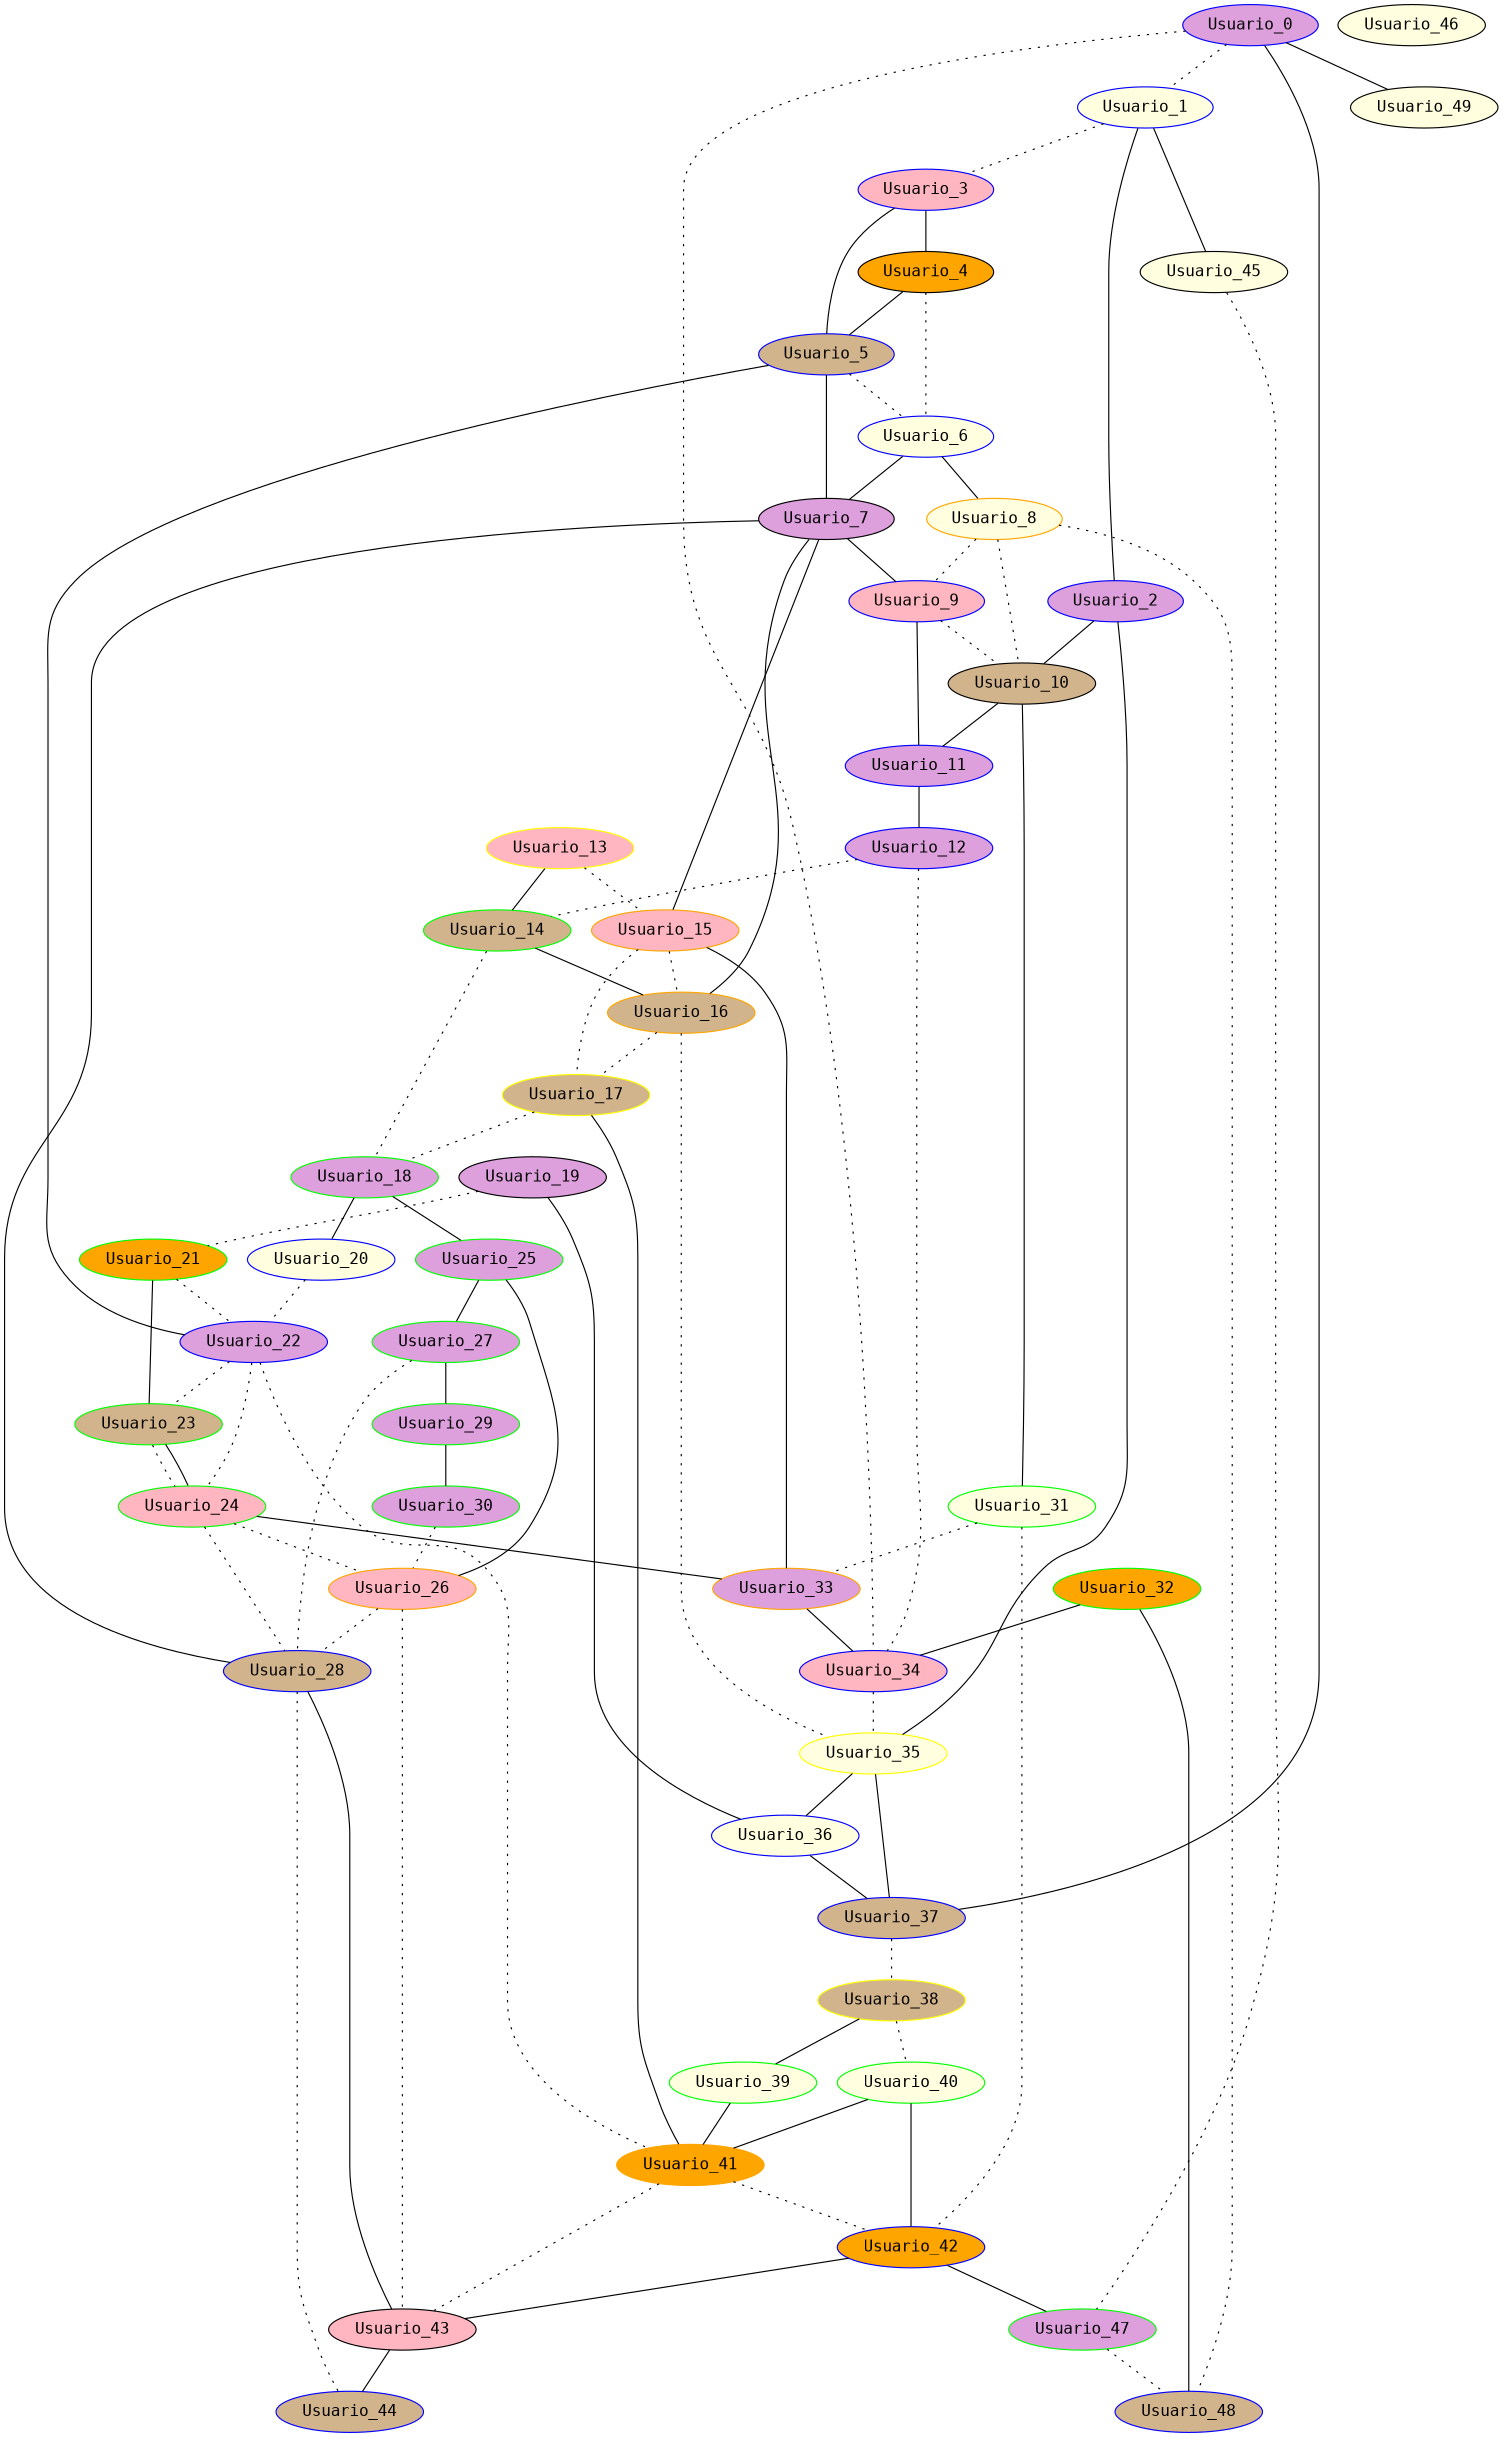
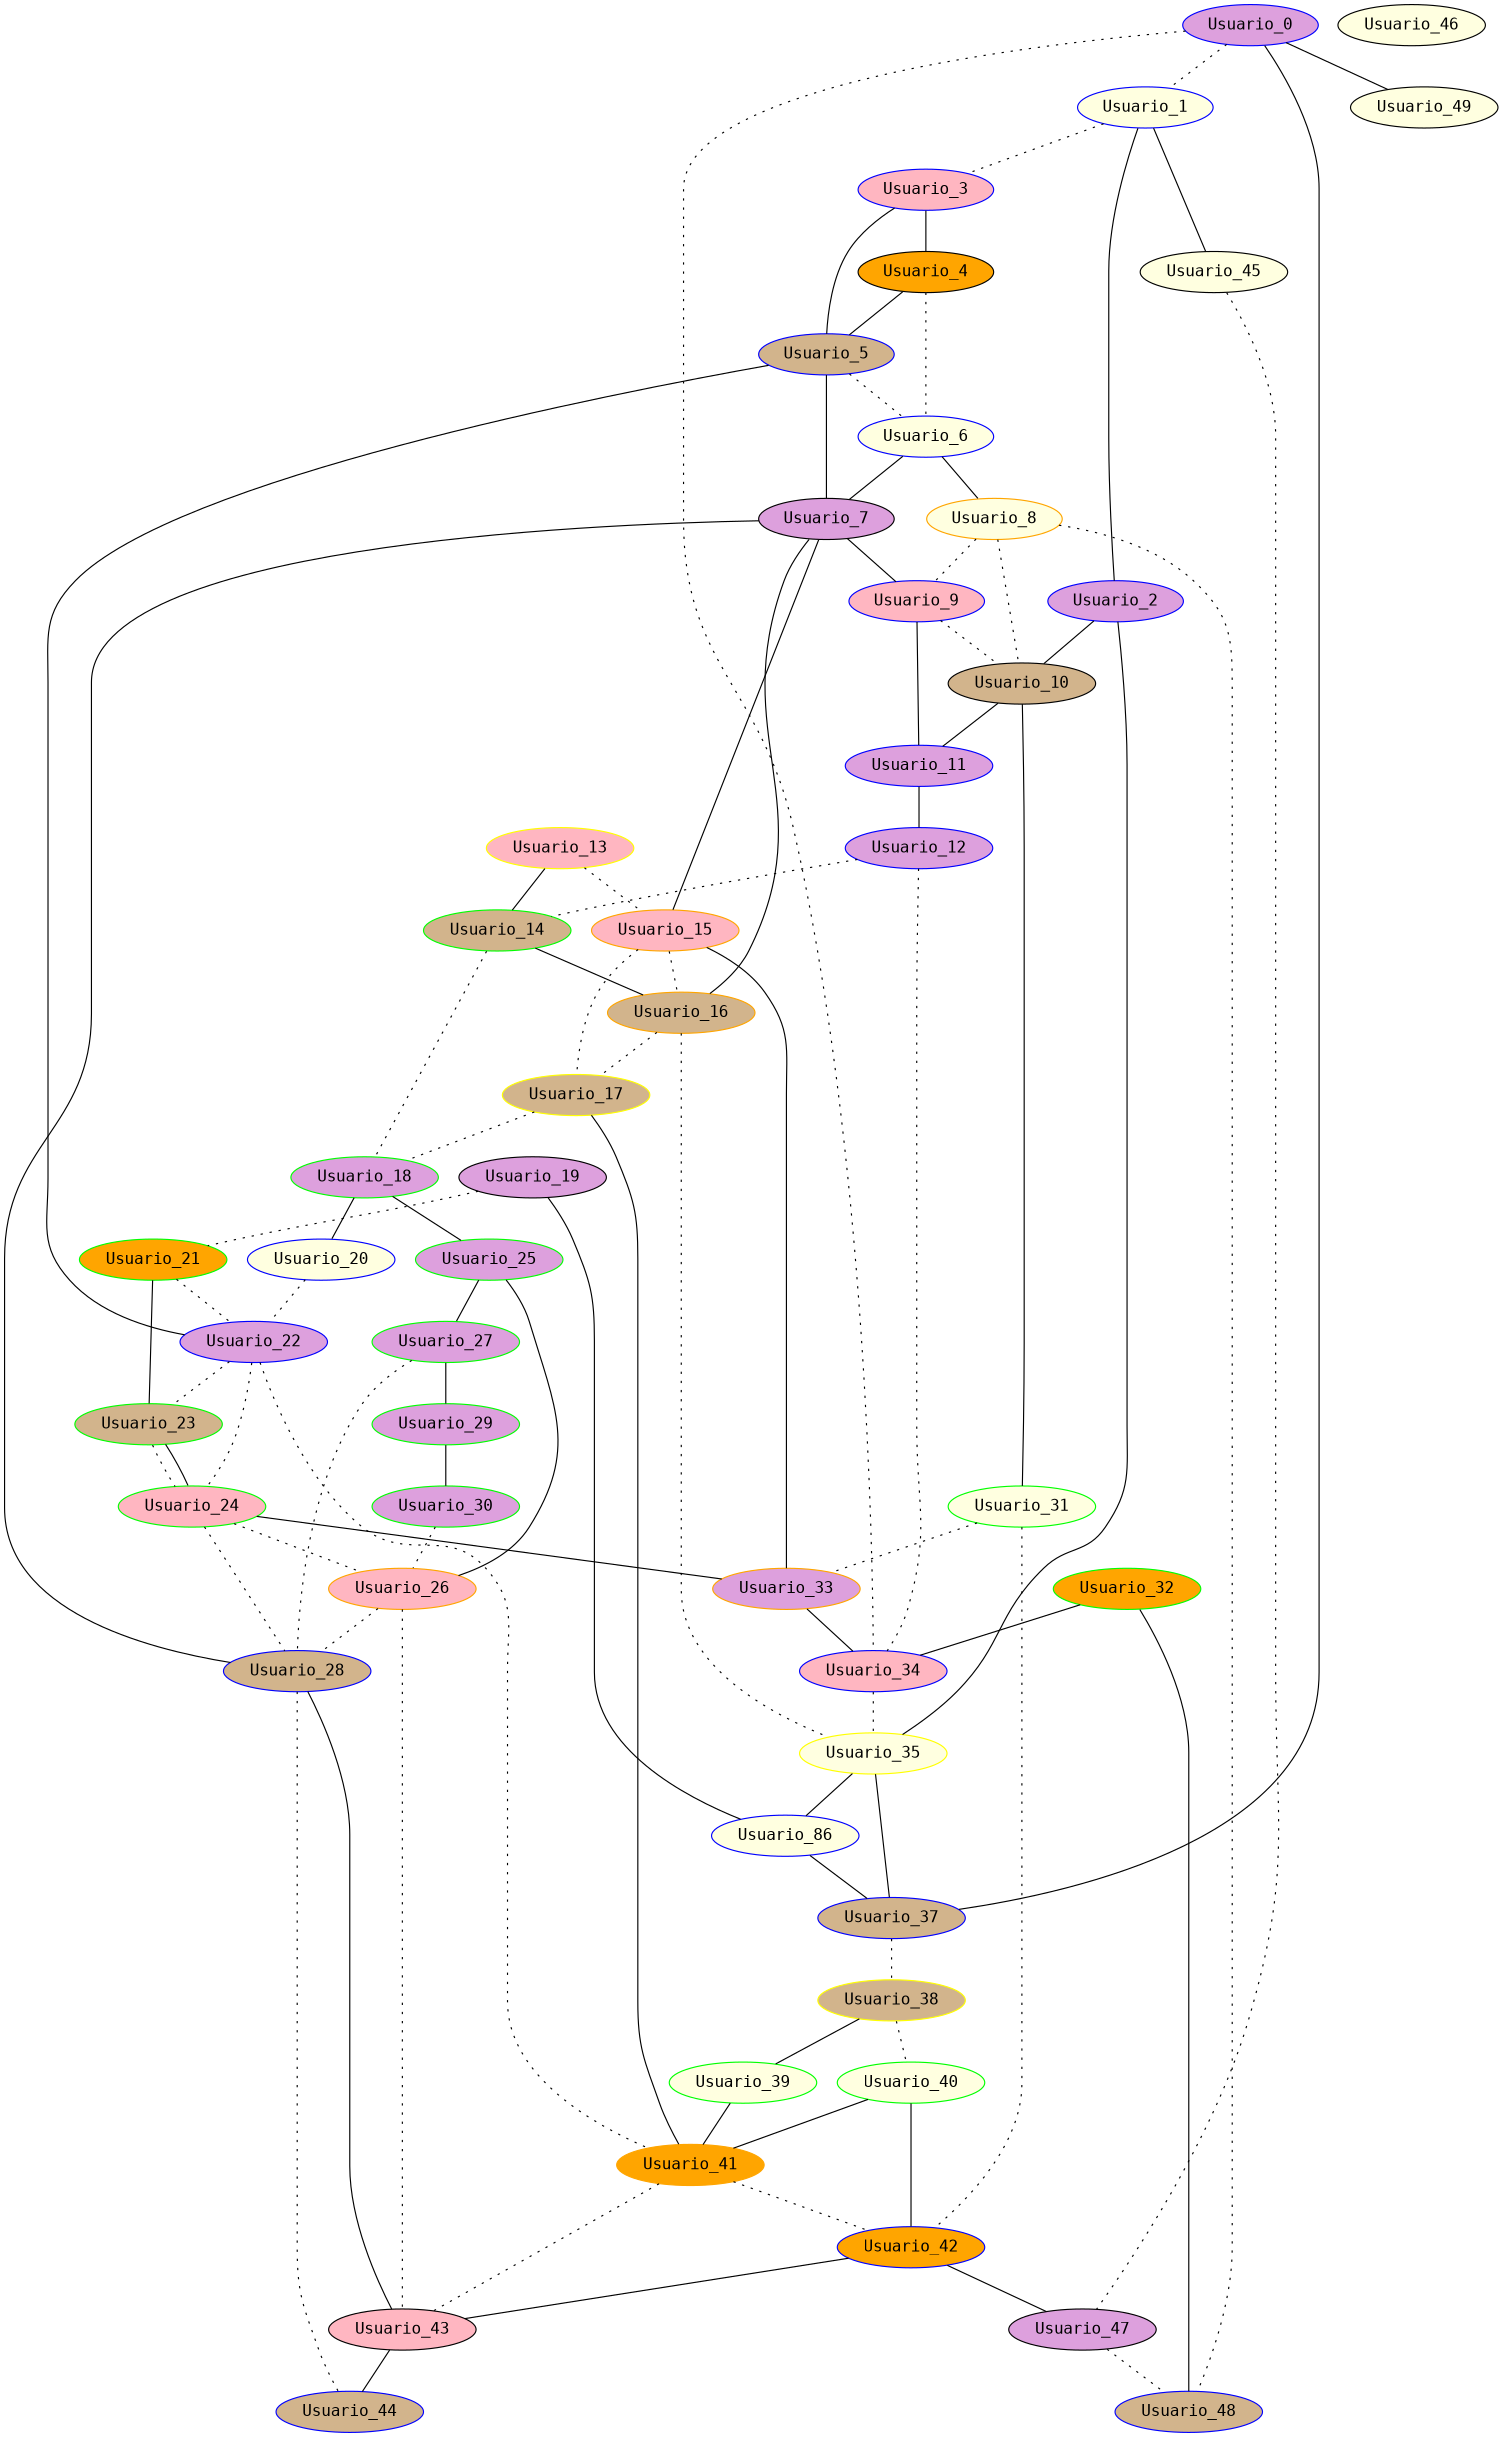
node "Usuario_36": label "Usuario_36" -> "Usuario_86"
node "Usuario_47": color green -> black
